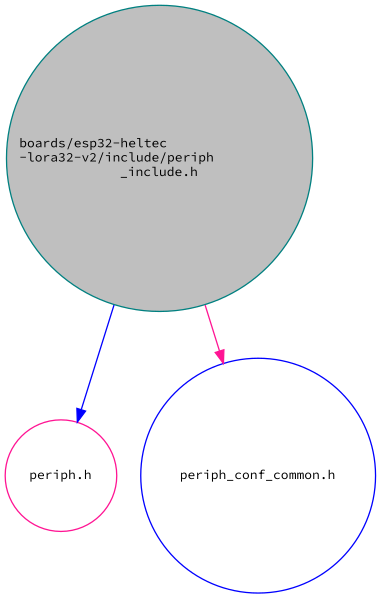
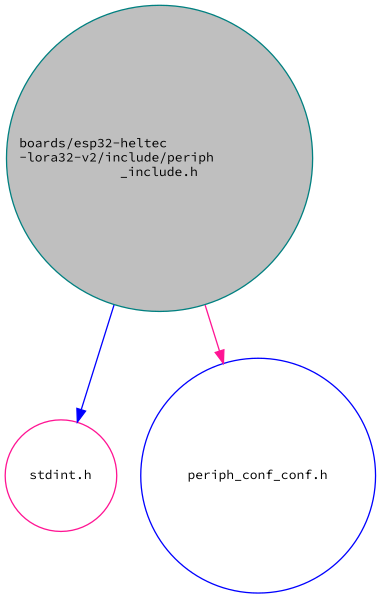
node "periph.h": label "periph.h" -> "stdint.h"
node "periph_conf_common.h": label "periph_conf_common.h" -> "periph_conf_conf.h"
